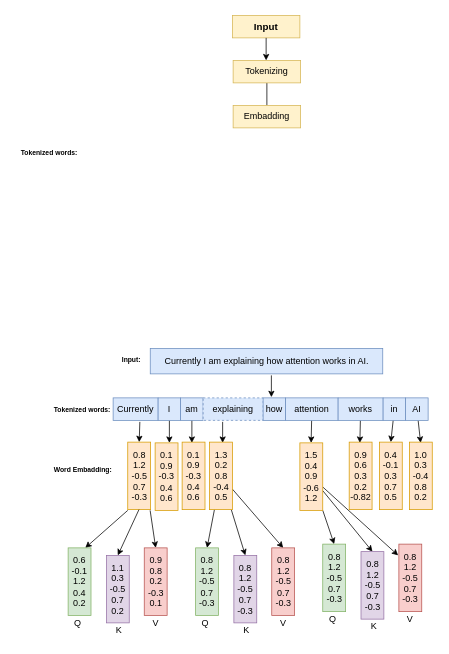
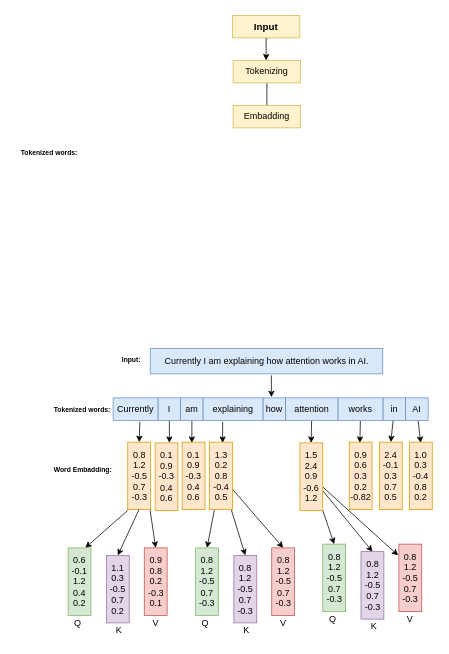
node "explaining": style dashed -> solid
node "0.4 -0.1 0.3 0.7 0.5": label "0.4 -0.1 0.3 0.7 0.5" -> "2.4 -0.1 0.3 0.7 0.5"
node "1.5 0.4 0.9 -0.6 1.2": label "1.5 0.4 0.9 -0.6 1.2" -> "1.5 2.4 0.9 -0.6 1.2"
